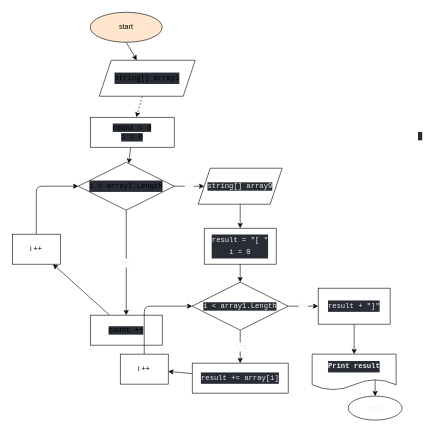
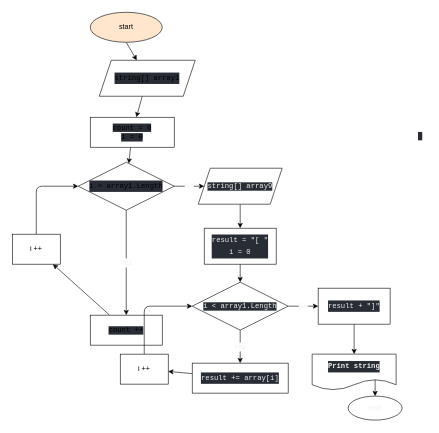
edge "string[] array1" -> "count = 0 i = 0": style dashed -> solid
node "Print result": label "Print result" -> "Print string"
